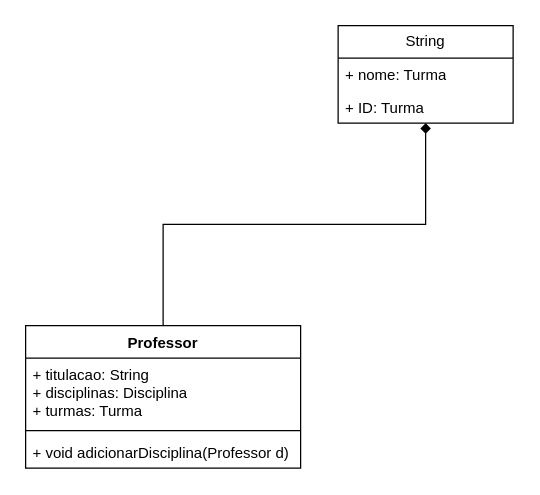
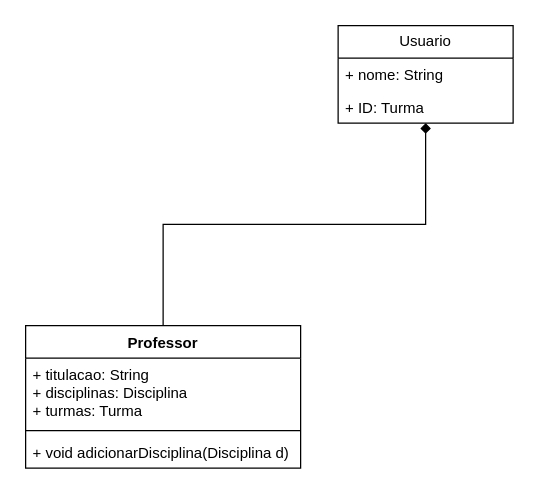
node "String": label "String" -> "Usuario"
node "+ nome: Turma": label "+ nome: Turma" -> "+ nome: String"
node "+ void adicionarDisciplina(Professor d)": label "+ void adicionarDisciplina(Professor d)" -> "+ void adicionarDisciplina(Disciplina d)"
